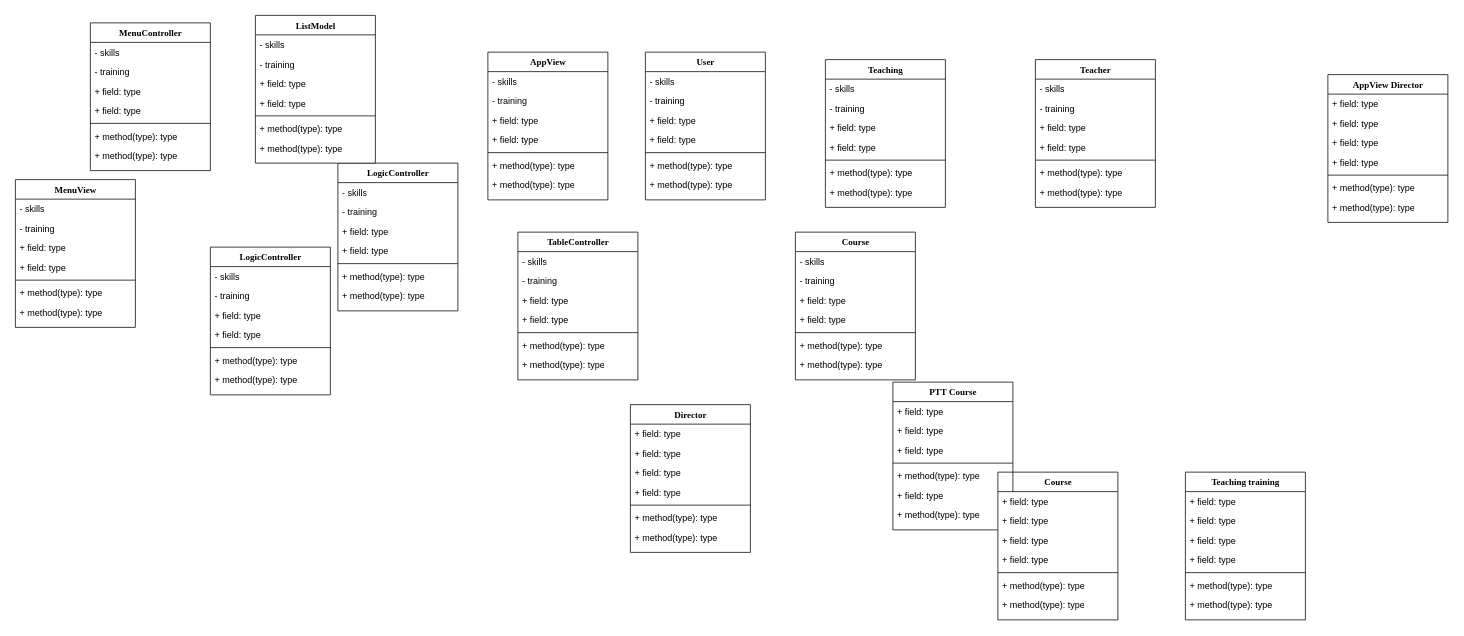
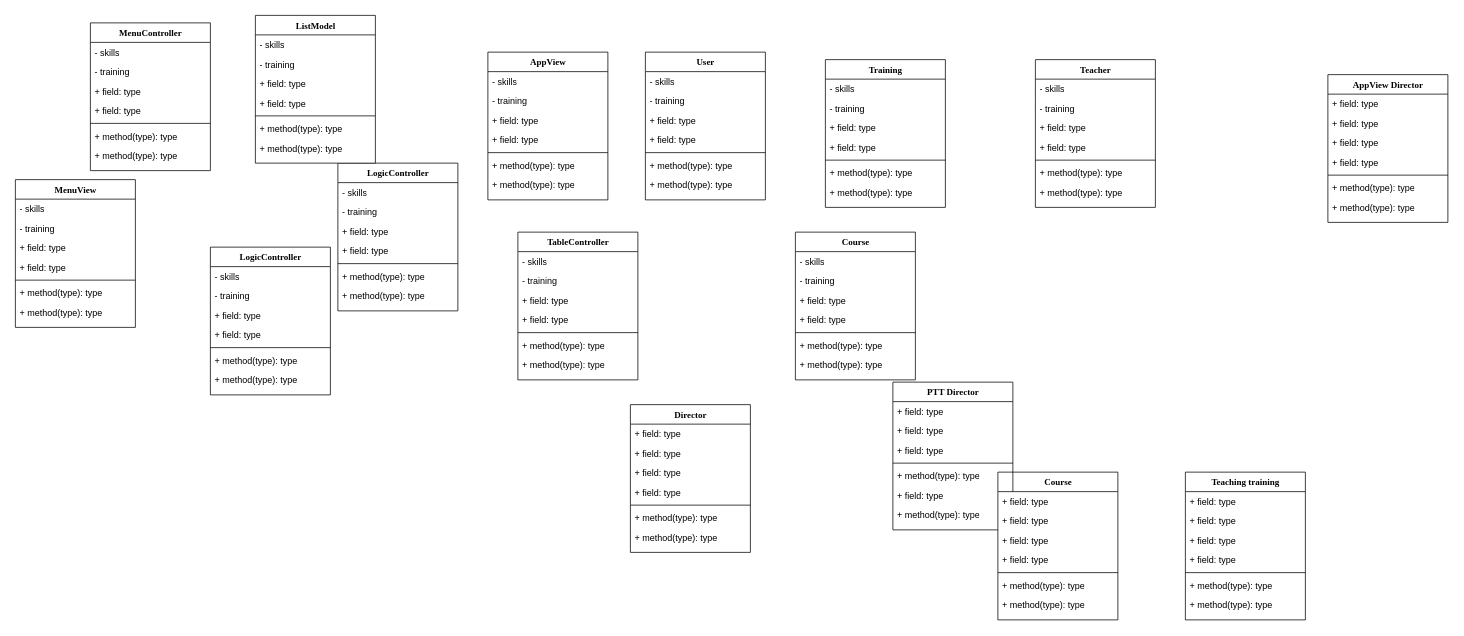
node "Teaching": label "Teaching" -> "Training"
node "PTT Course": label "PTT Course" -> "PTT Director"
